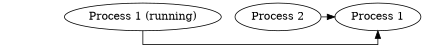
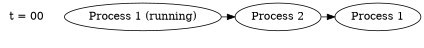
node "t = 00": added
edge "Process 1 (running)" -> "Process 1": now "Process 1 (running)" -> "Process 2"
